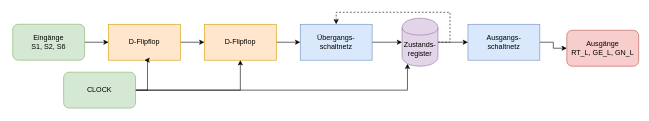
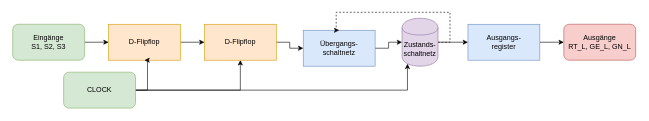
node "Eingänge S1, S2, S6": label "Eingänge S1, S2, S6" -> "Eingänge S1, S2, S3"
node "Übergangs- schaltnetz": moved (336, 42) -> (339, 48)
node "Ausgangs- schaltnetz": label "Ausgangs- schaltnetz" -> "Ausgangs- register"
node "Ausgänge RT_L, GE_L, GN_L": moved (603, 48) -> (600, 42)
node "Zustands- register": label "Zustands- register" -> "Zustands- schaltnetz"
